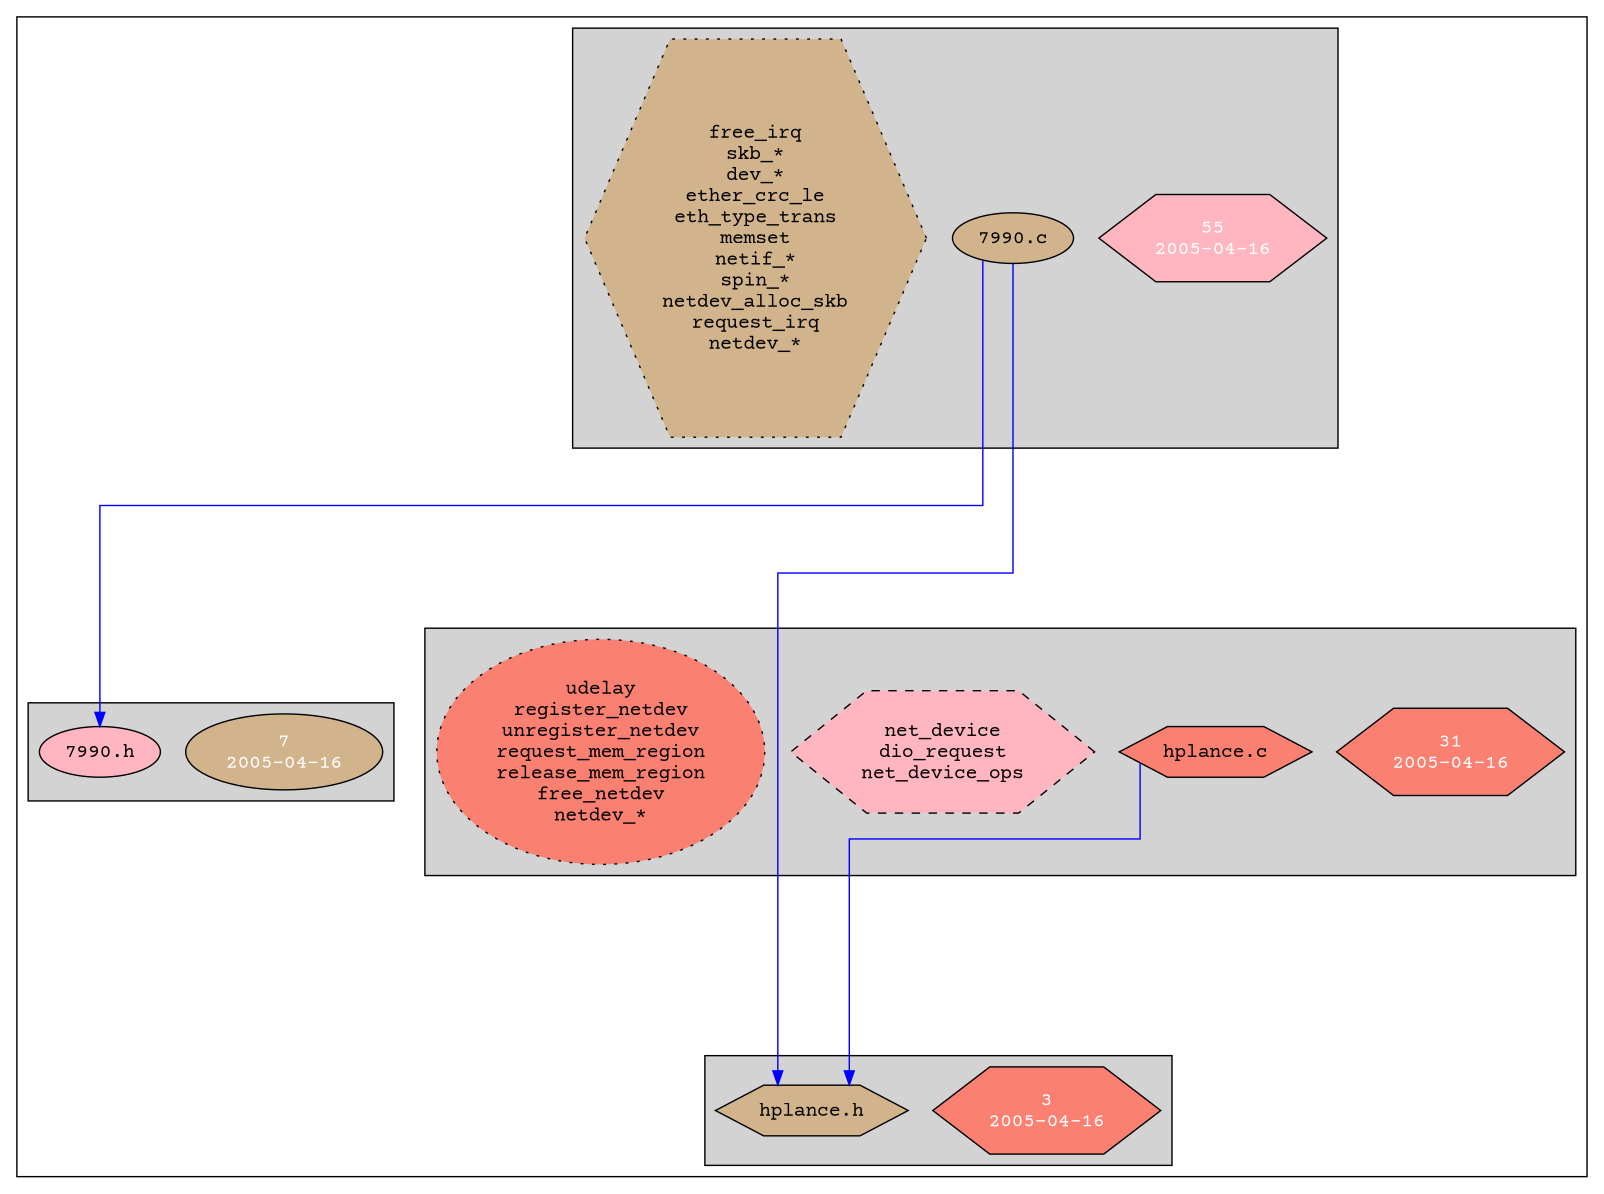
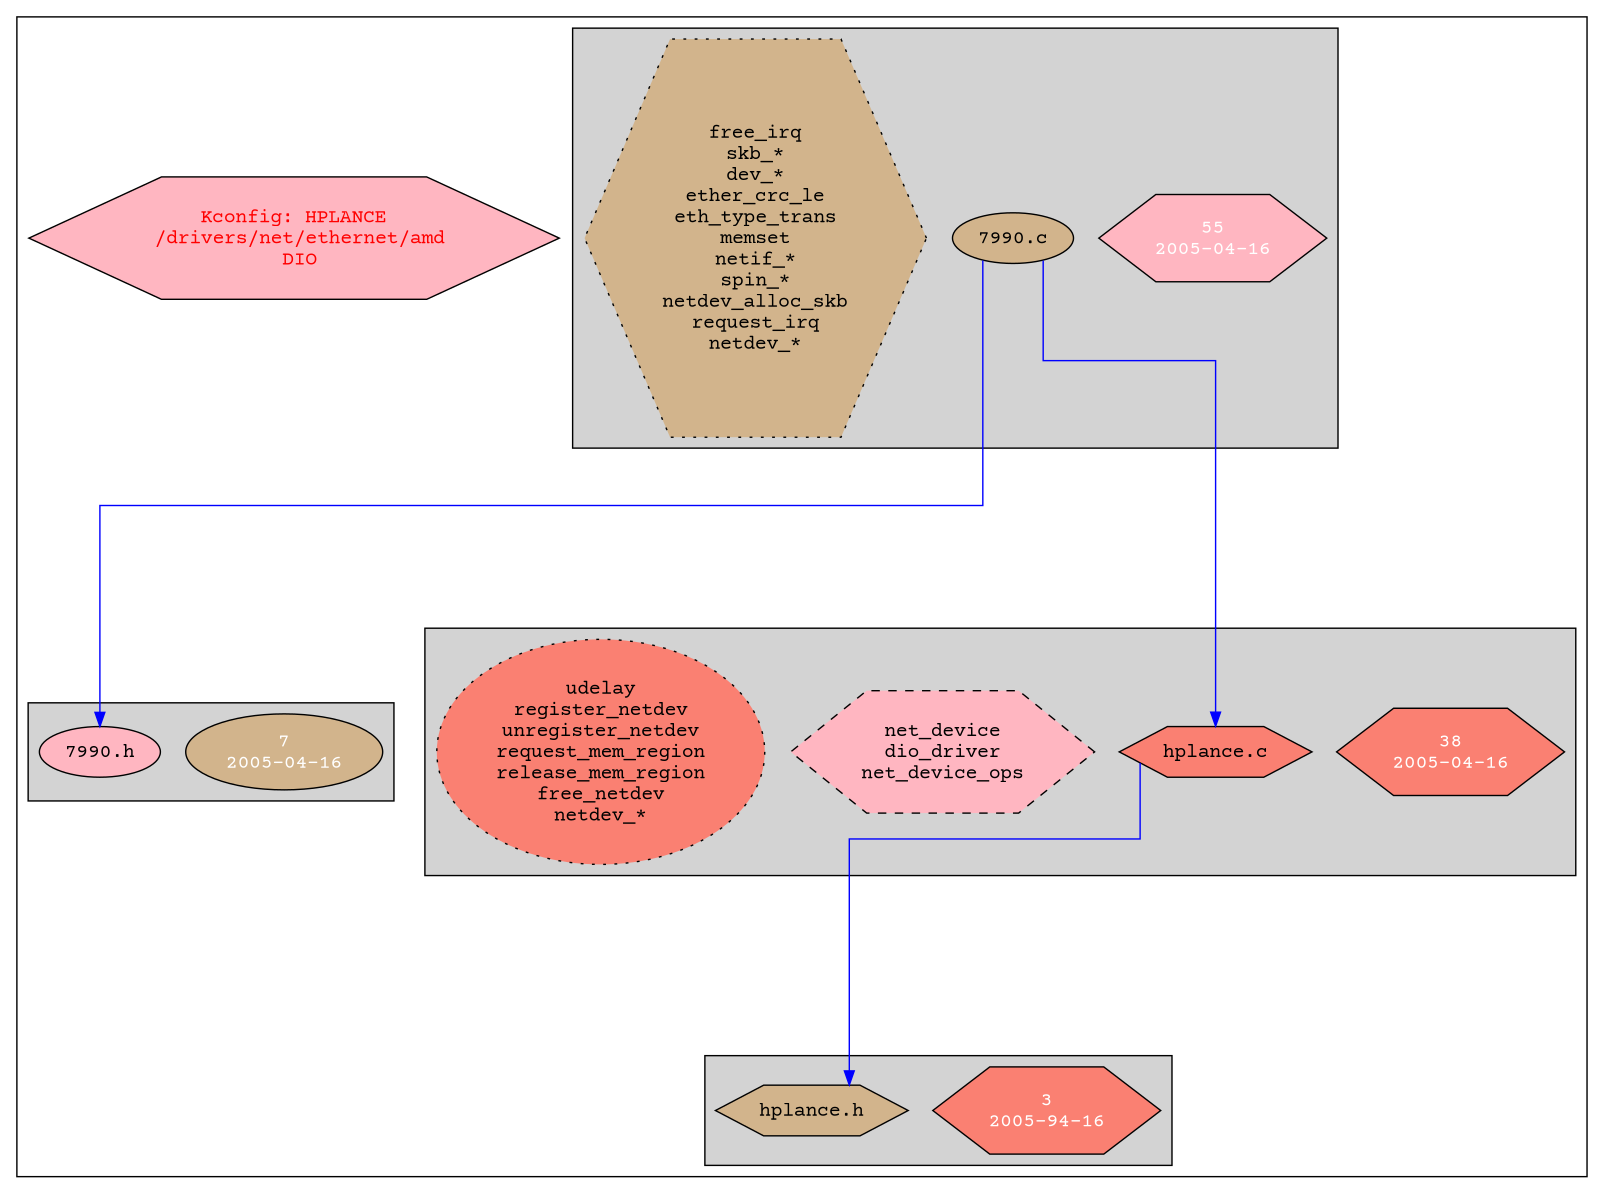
node "Kconfig: HPLANCE /drivers/net/ethernet/amd DIO": added
edge "7990.c" -> "hplance.h": now "7990.c" -> "hplance.c"
node "net_device dio_request net_device_ops": label "net_device dio_request net_device_ops" -> "net_device dio_driver net_device_ops"
node "31 2005-04-16": label "31 2005-04-16" -> "38 2005-04-16"
node "3 2005-04-16": label "3 2005-04-16" -> "3 2005-94-16"
